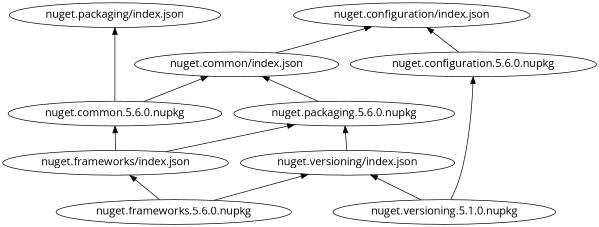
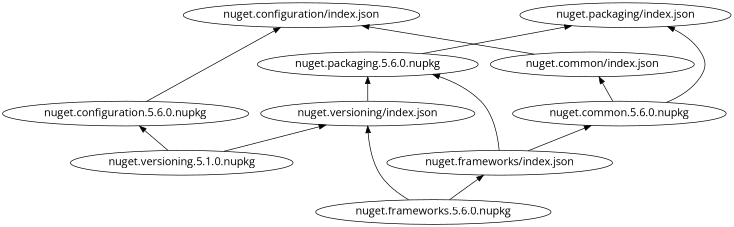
edge "nuget.packaging.5.6.0.nupkg" -> "nuget.common/index.json": now "nuget.packaging.5.6.0.nupkg" -> "nuget.packaging/index.json"
